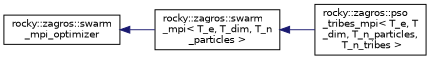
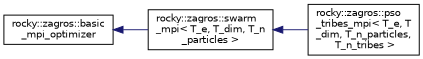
node "rocky::zagros::swarm _mpi_optimizer": label "rocky::zagros::swarm _mpi_optimizer" -> "rocky::zagros::basic _mpi_optimizer"
